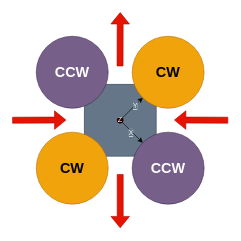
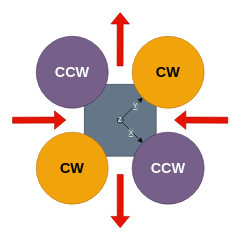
node "Z": fillcolor #330000 -> #647687
